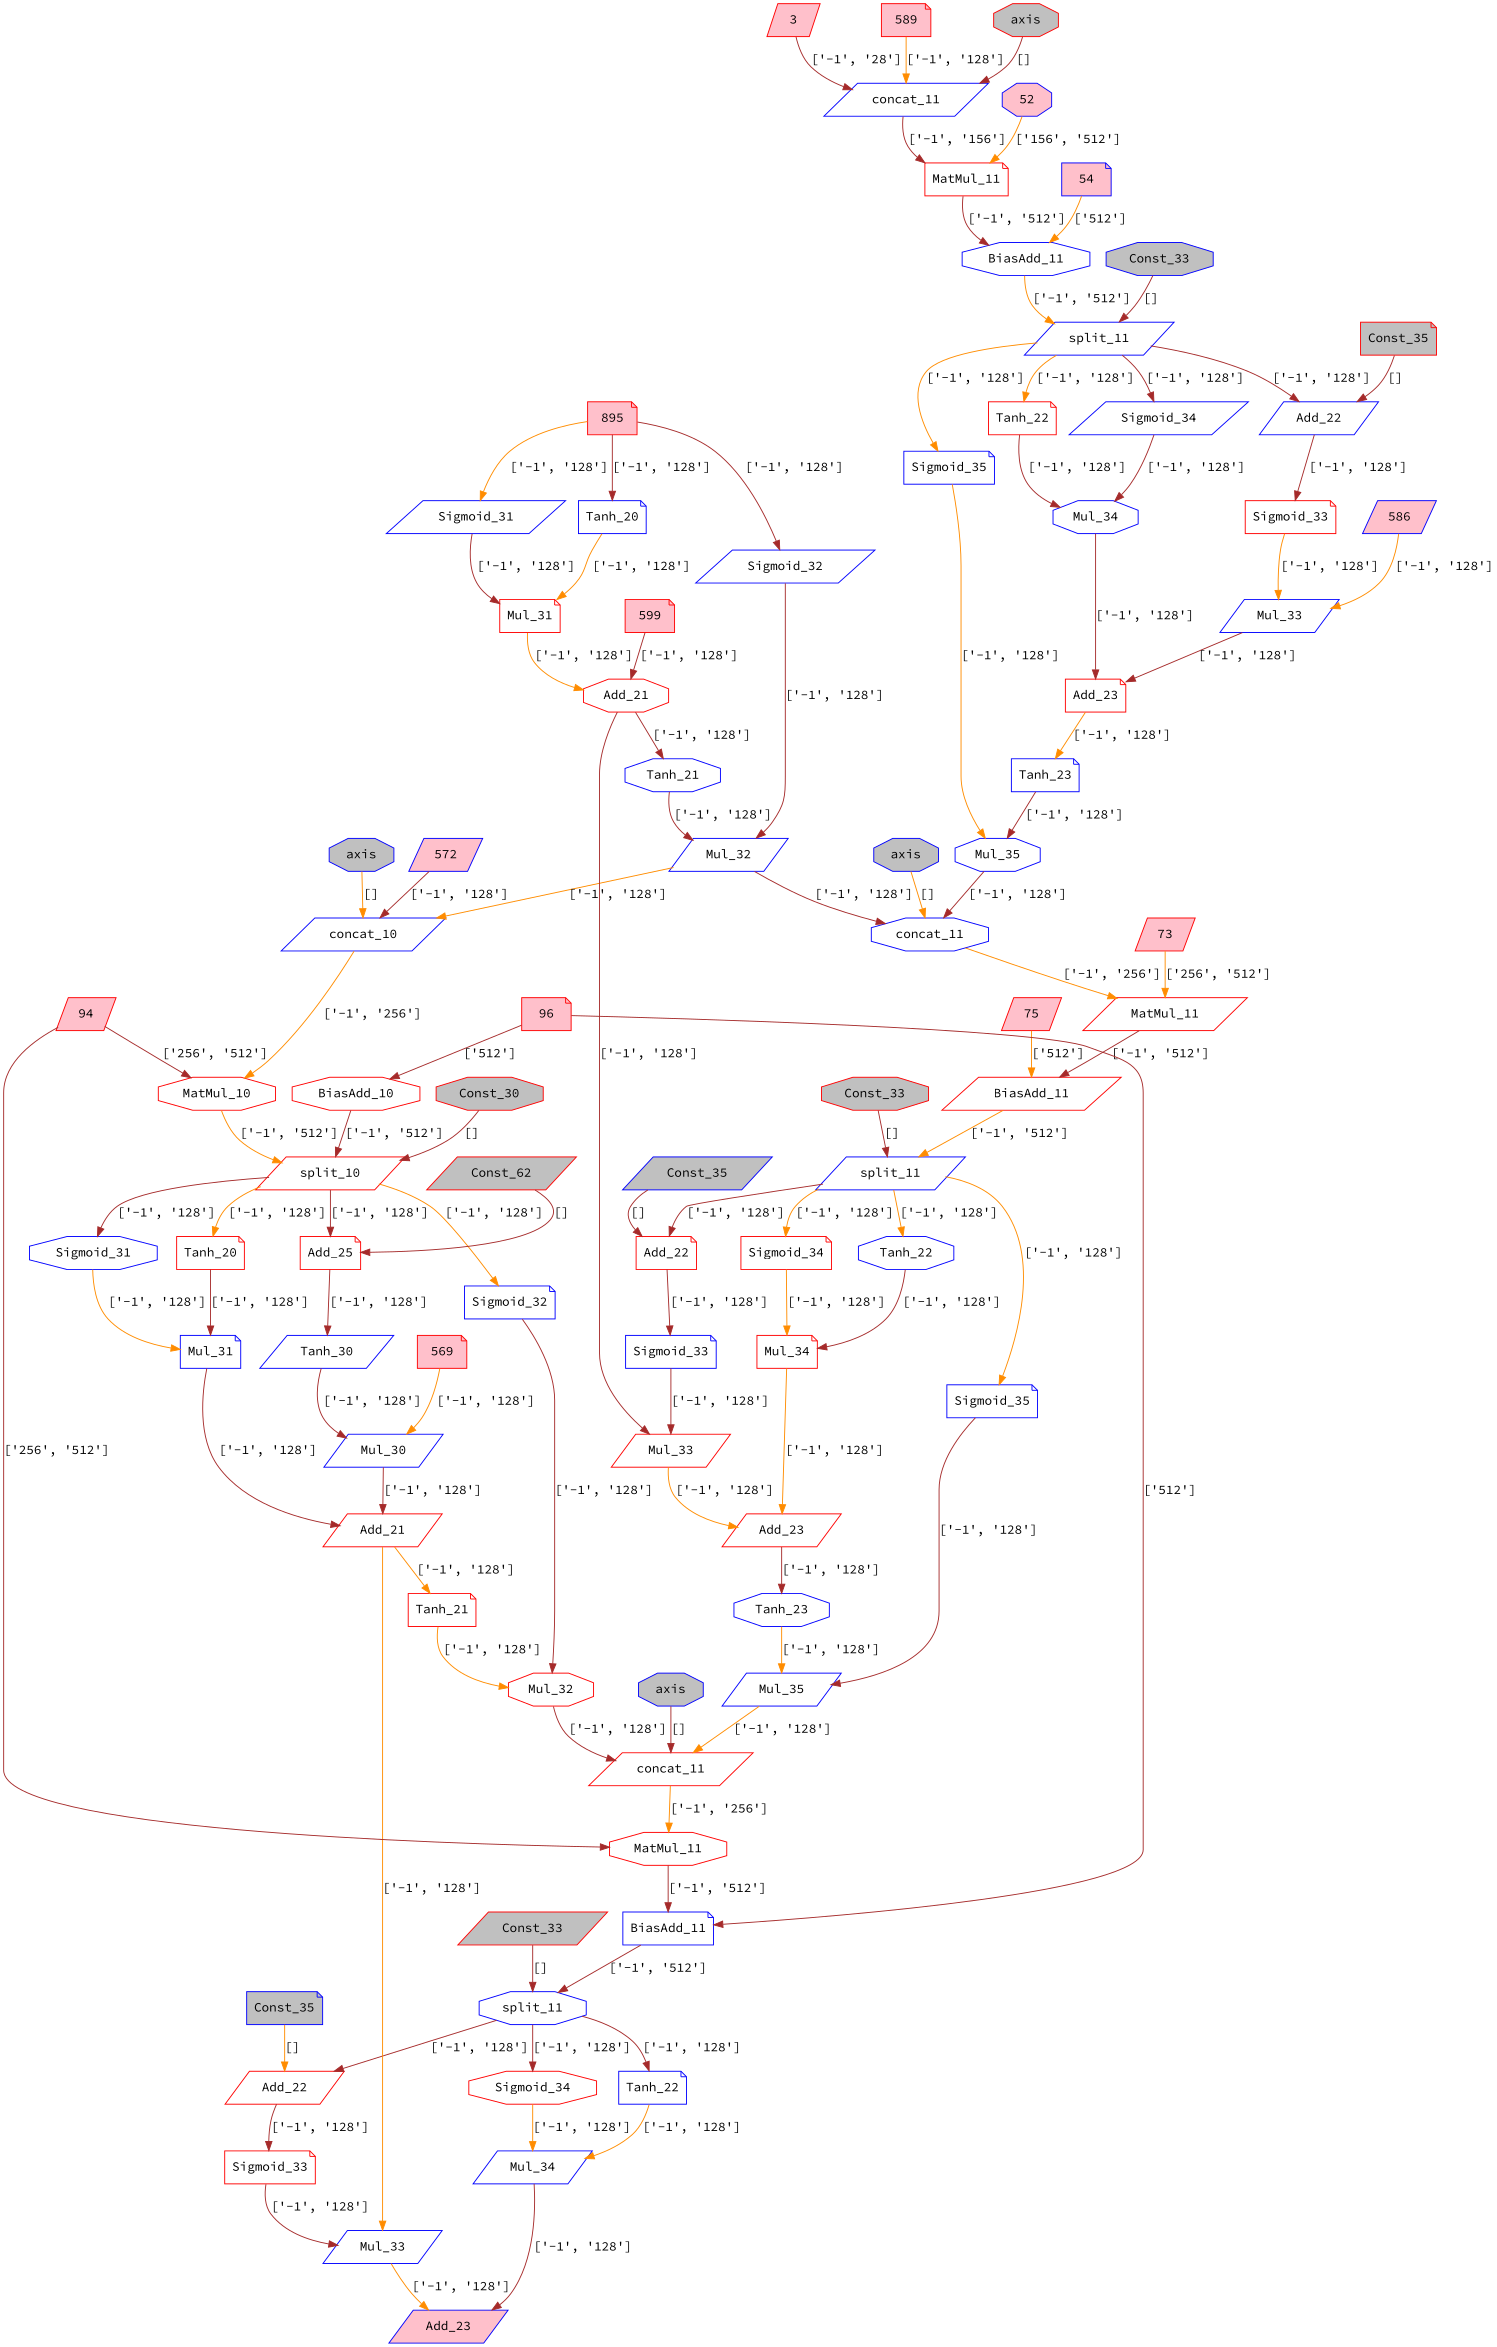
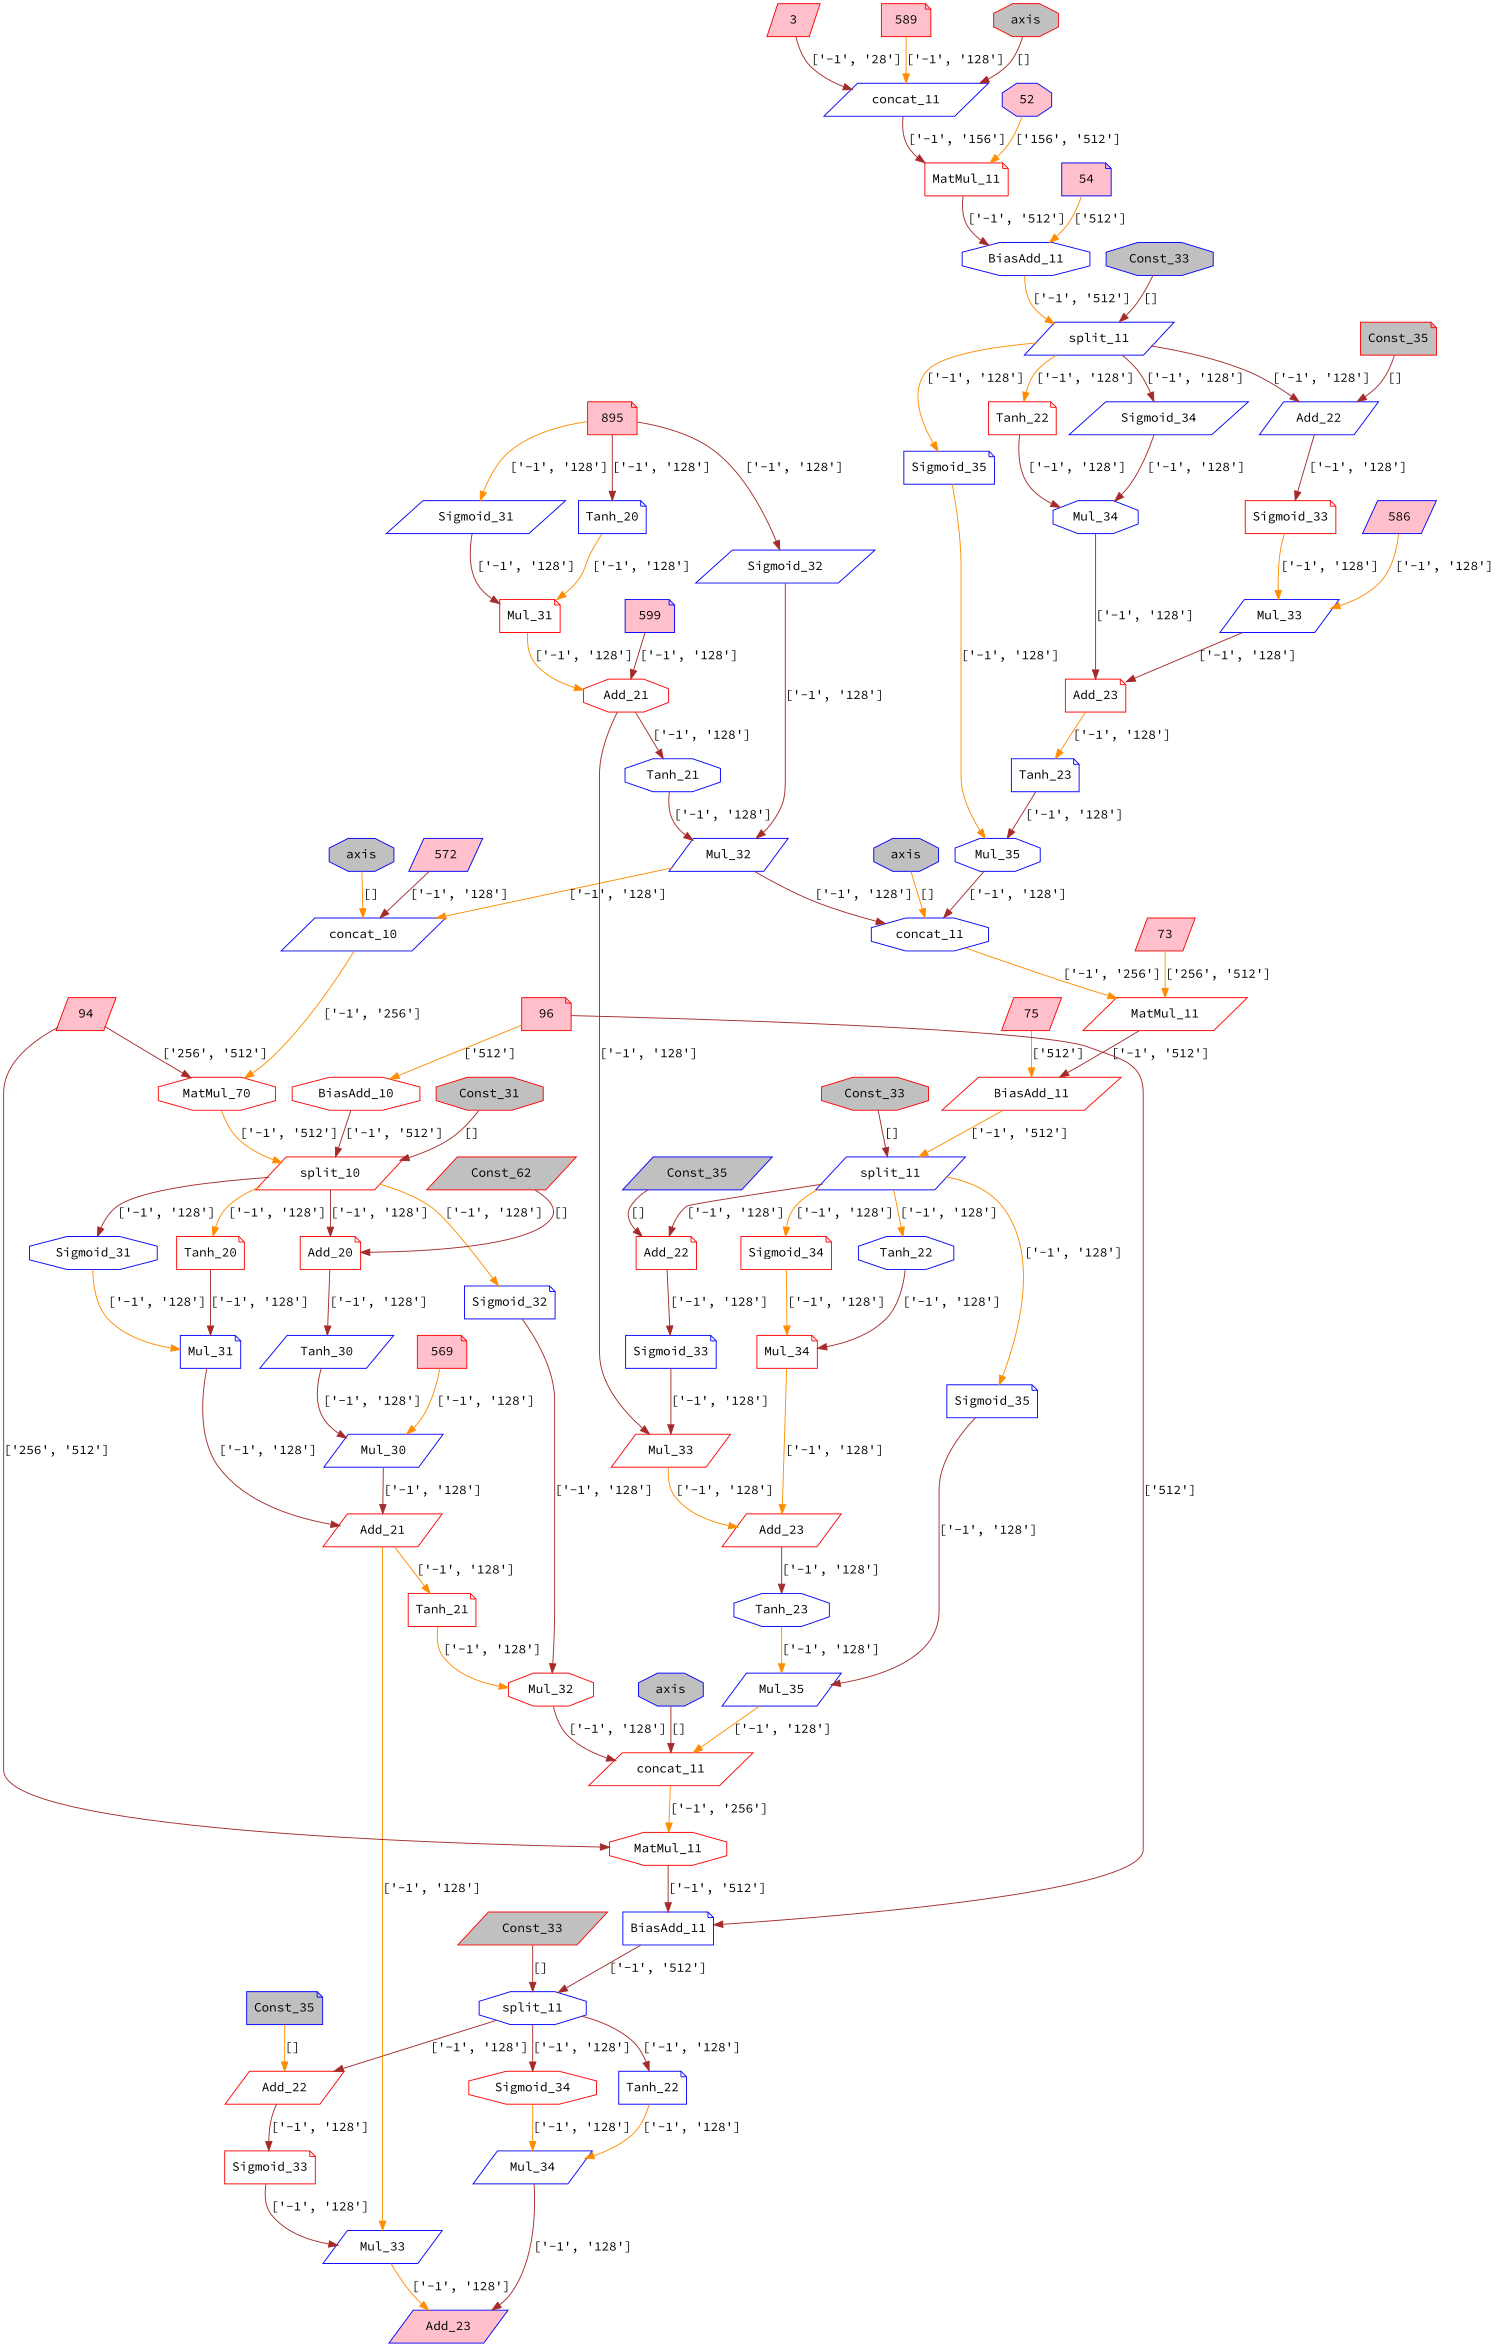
node "599": color red -> blue
edge "96" -> "BiasAdd_10": color brown -> darkorange
node "MatMul_10": label "MatMul_10" -> "MatMul_70"
node "Const_30": label "Const_30" -> "Const_31"
node "Add_25": label "Add_25" -> "Add_20"
